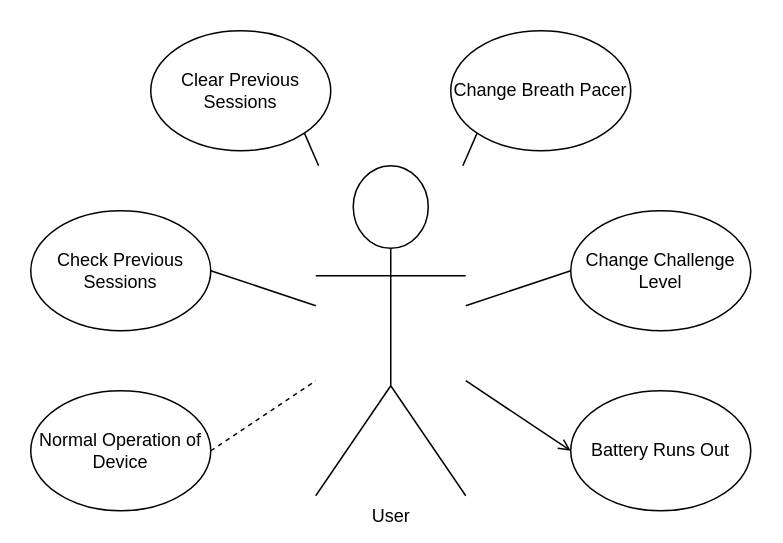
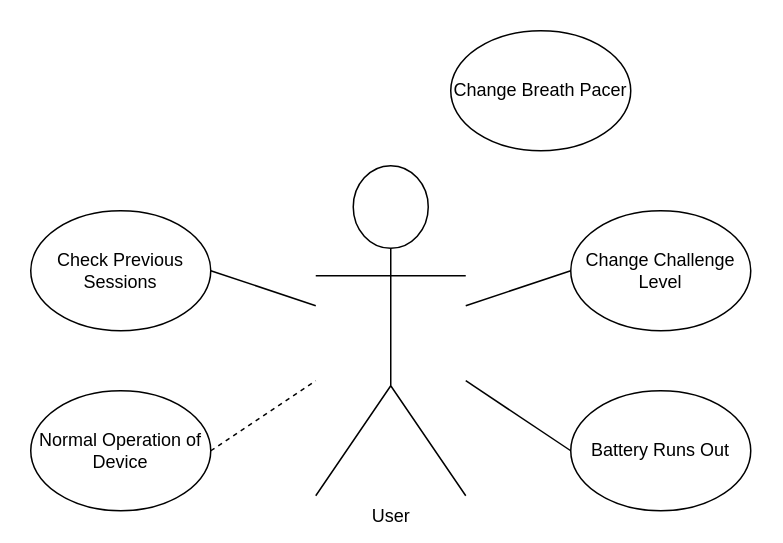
node "Clear Previous Sessions": removed
edge "Clear Previous Sessions" -- "User": removed
edge "Change Breath Pacer" -- "User": removed
edge "User" -> "Battery Runs Out": arrowhead open -> none
